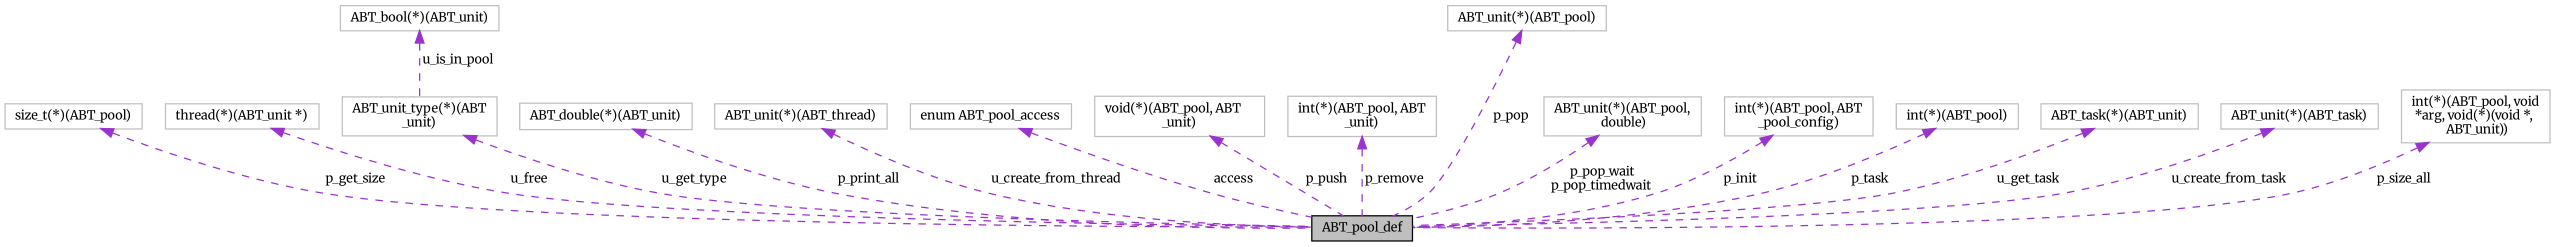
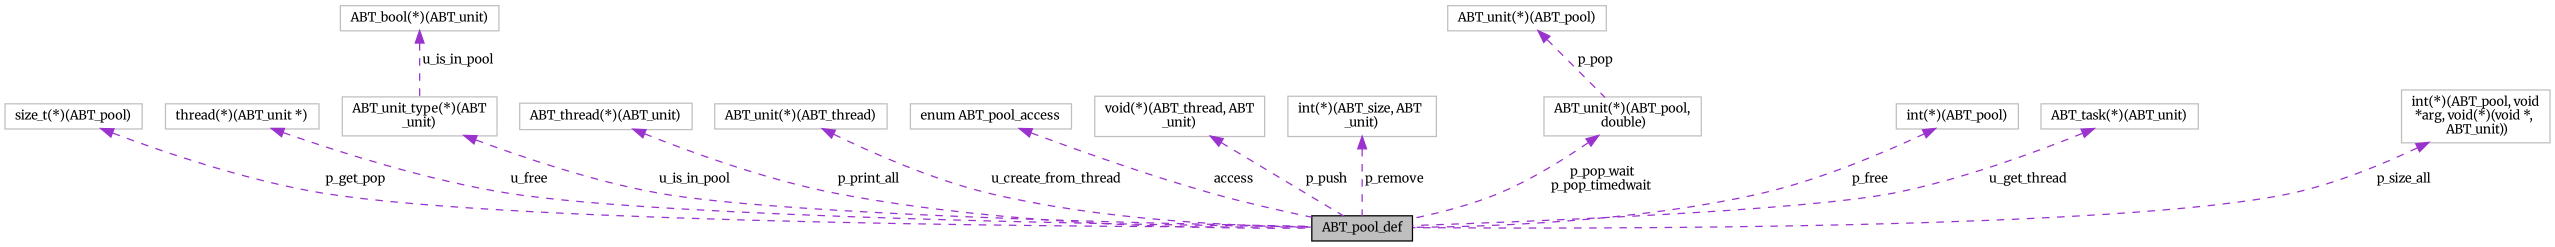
node "ABT_double(*)(ABT_unit)": label "ABT_double(*)(ABT_unit)" -> "ABT_thread(*)(ABT_unit)"
node "void(*)(ABT_pool, ABT _unit)": label "void(*)(ABT_pool, ABT _unit)" -> "void(*)(ABT_thread, ABT _unit)"
node "int(*)(ABT_pool, ABT _unit)": label "int(*)(ABT_pool, ABT _unit)" -> "int(*)(ABT_size, ABT _unit)"
node "int(*)(ABT_pool, ABT _pool_config)": removed
node "ABT_unit(*)(ABT_task)": removed
edge "ABT_pool_def" -> "ABT_unit(*)(ABT_pool)": now "ABT_unit(*)(ABT_pool, double)" -> "ABT_unit(*)(ABT_pool)"
edge "ABT_pool_def" -> "size_t(*)(ABT_pool)": label " p_get_size" -> " p_get_pop"
edge "ABT_pool_def" -> "ABT_unit_type(*)(ABT _unit)": label " u_get_type" -> " u_is_in_pool"
edge "ABT_pool_def" -> "int(*)(ABT_pool)": label " p_task" -> " p_free"
edge "ABT_pool_def" -> "ABT_task(*)(ABT_unit)": label " u_get_task" -> " u_get_thread"
